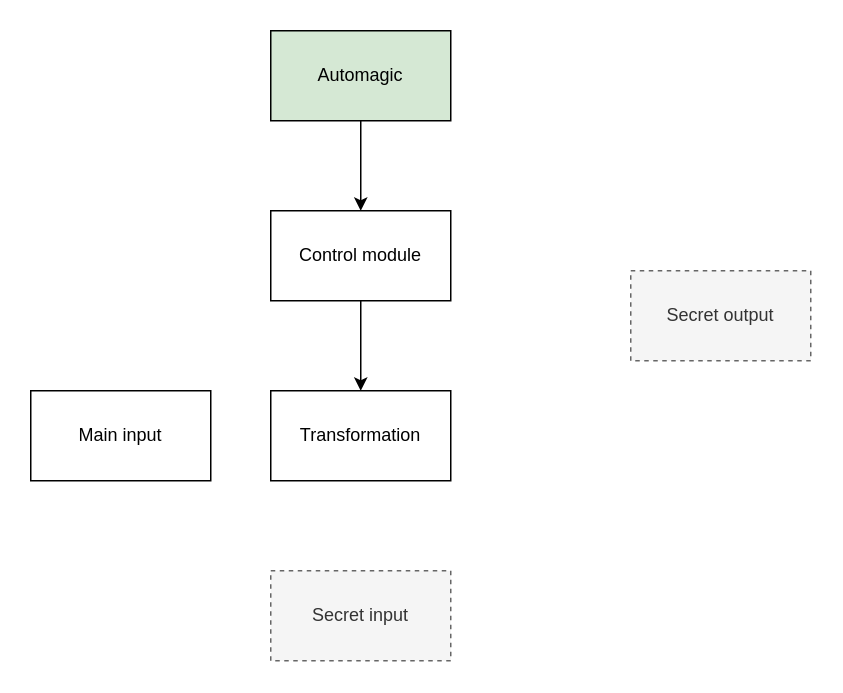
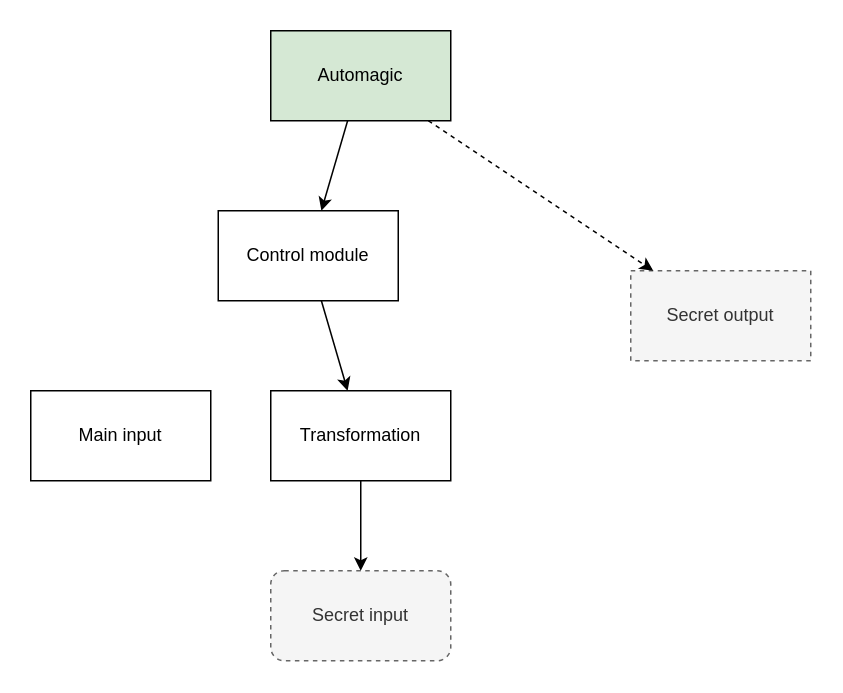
edge "Automagic" -> "Secret output": added
node "Control module": moved (361, 256) -> (308, 256)
edge "Transformation" -> "Secret input": added
node "Secret input": shape rectangle -> rounded rectangle
